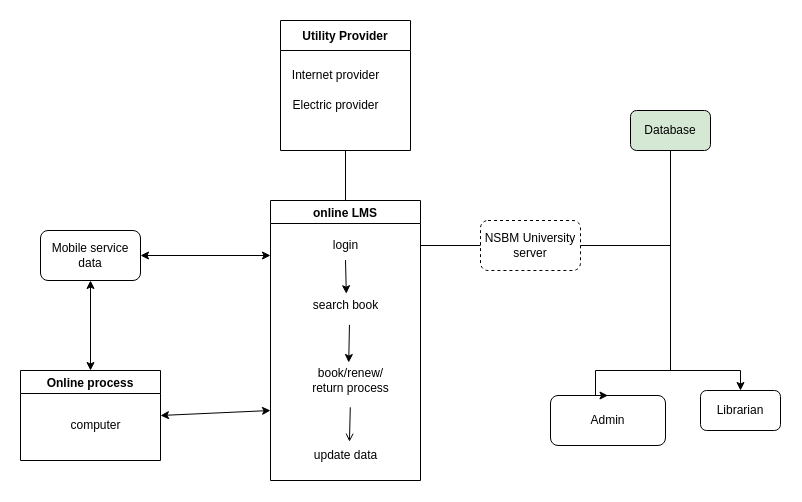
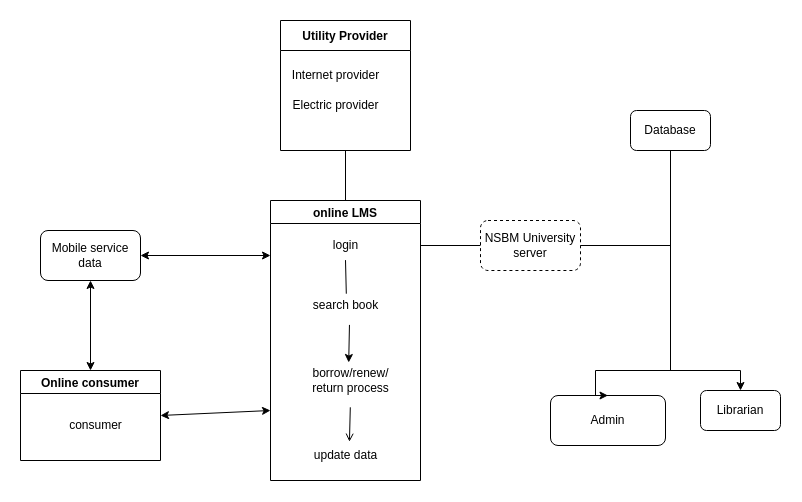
node "Database": fillcolor #d5e8d4 -> #ffffff
edge "login" -> "search book": arrowhead classic -> none
node "book/renew/ return process": label "book/renew/ return process" -> "borrow/renew/ return process"
node "Online process": label "Online process" -> "Online consumer"
node "computer": label "computer" -> "consumer"
